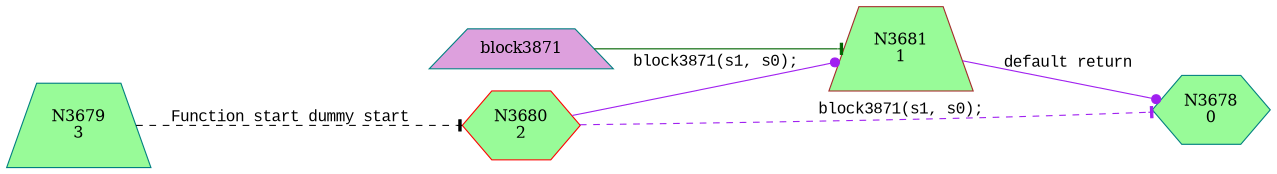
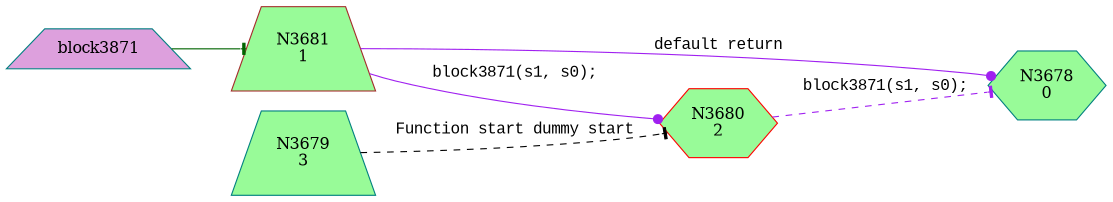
edge "N3680 2" -> "N3681 1": reversed
